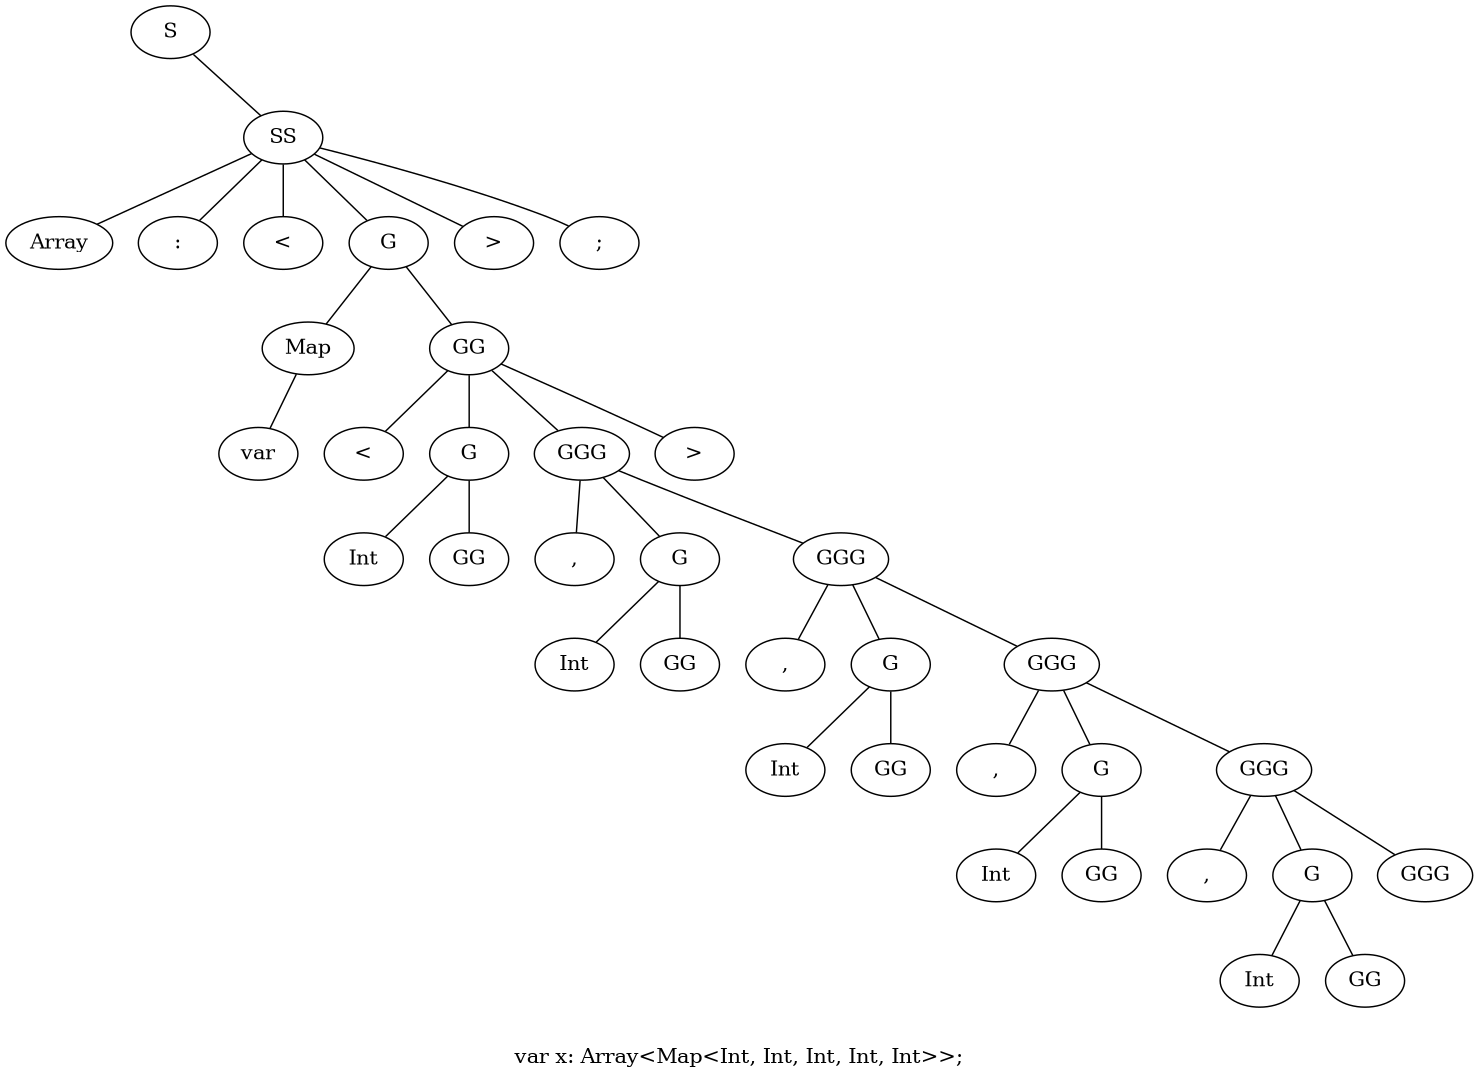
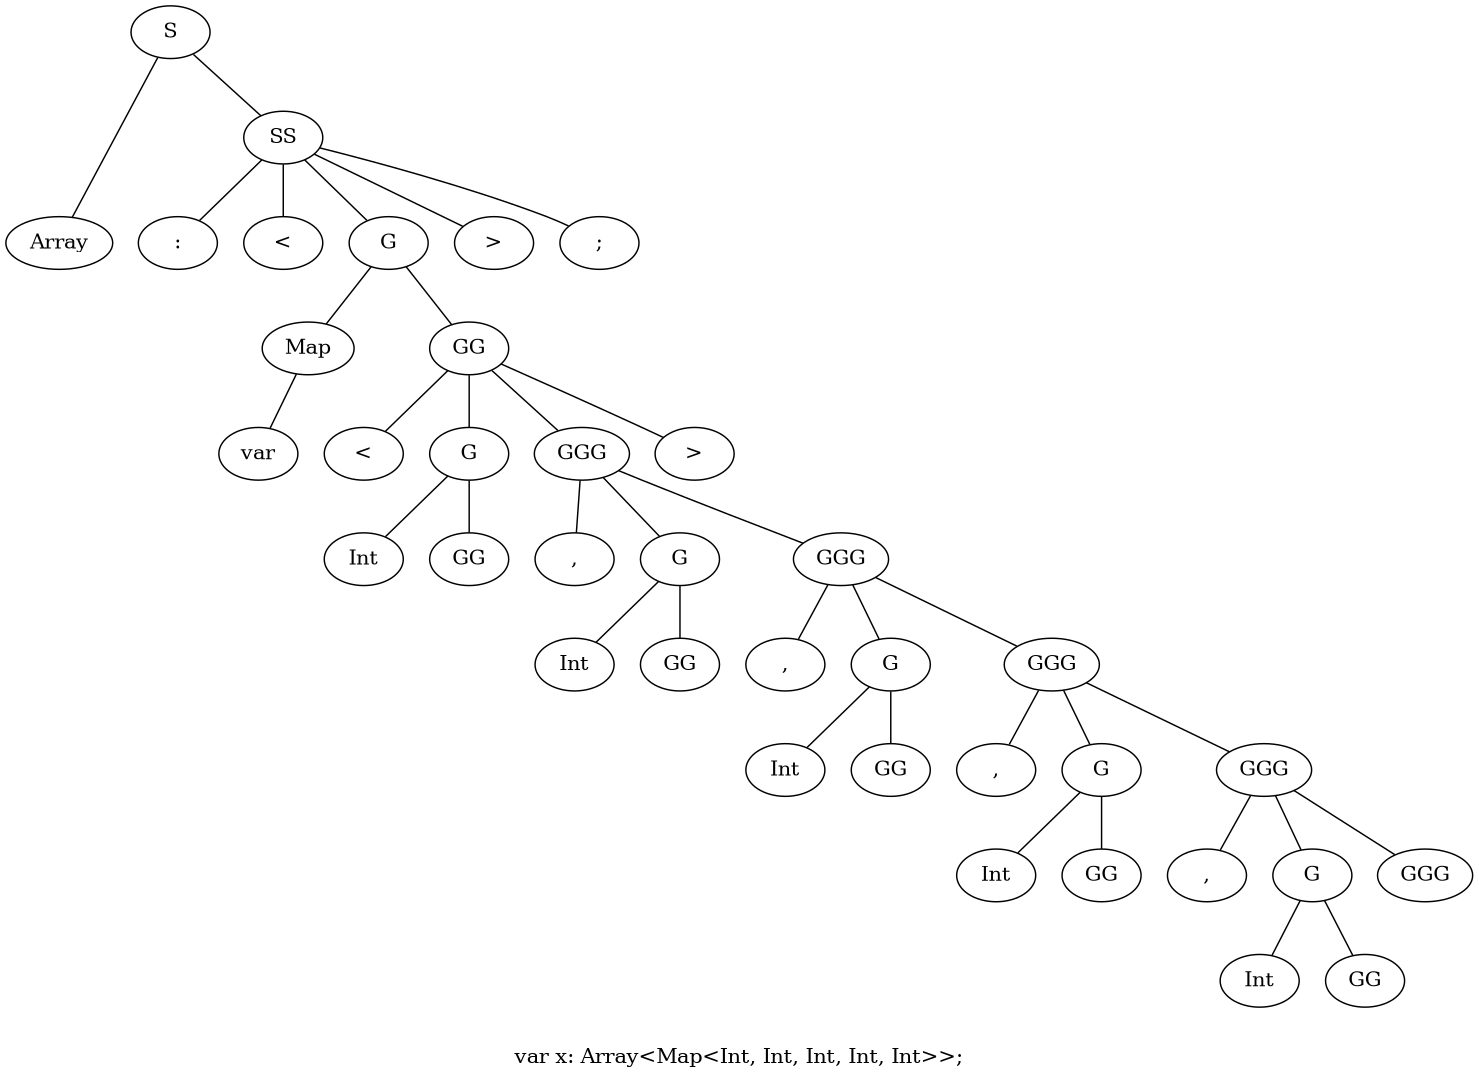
edge "SS" -- "Array": now "S" -- "Array"
